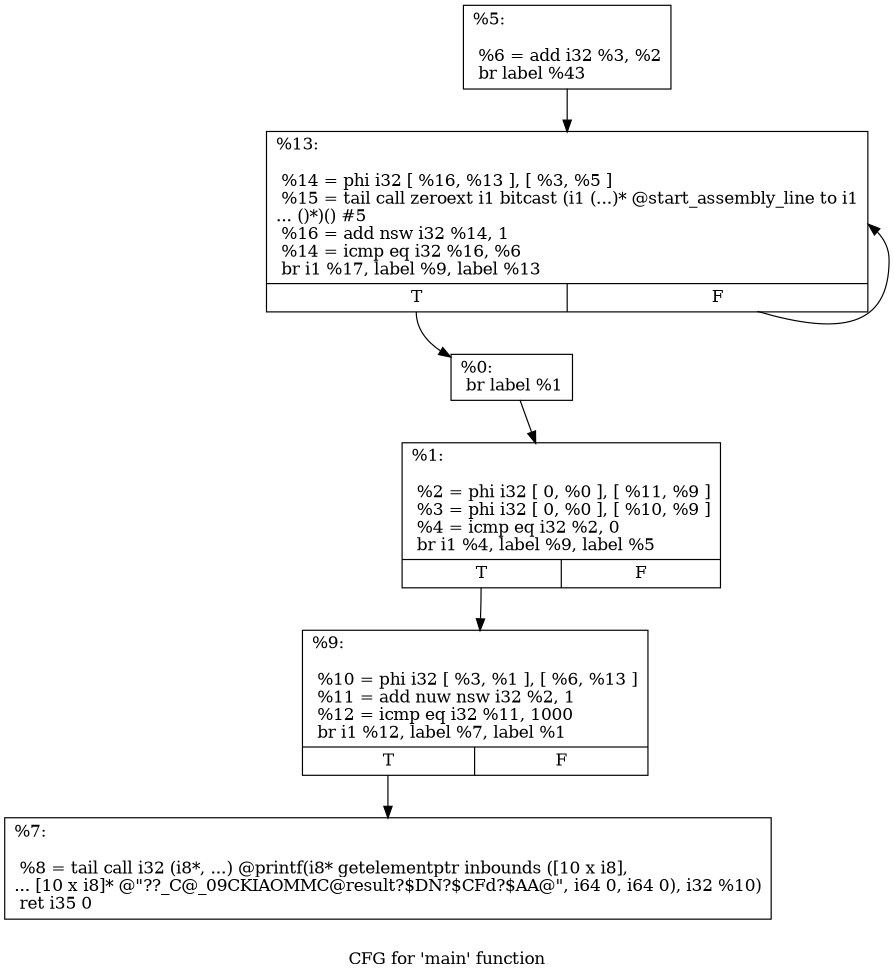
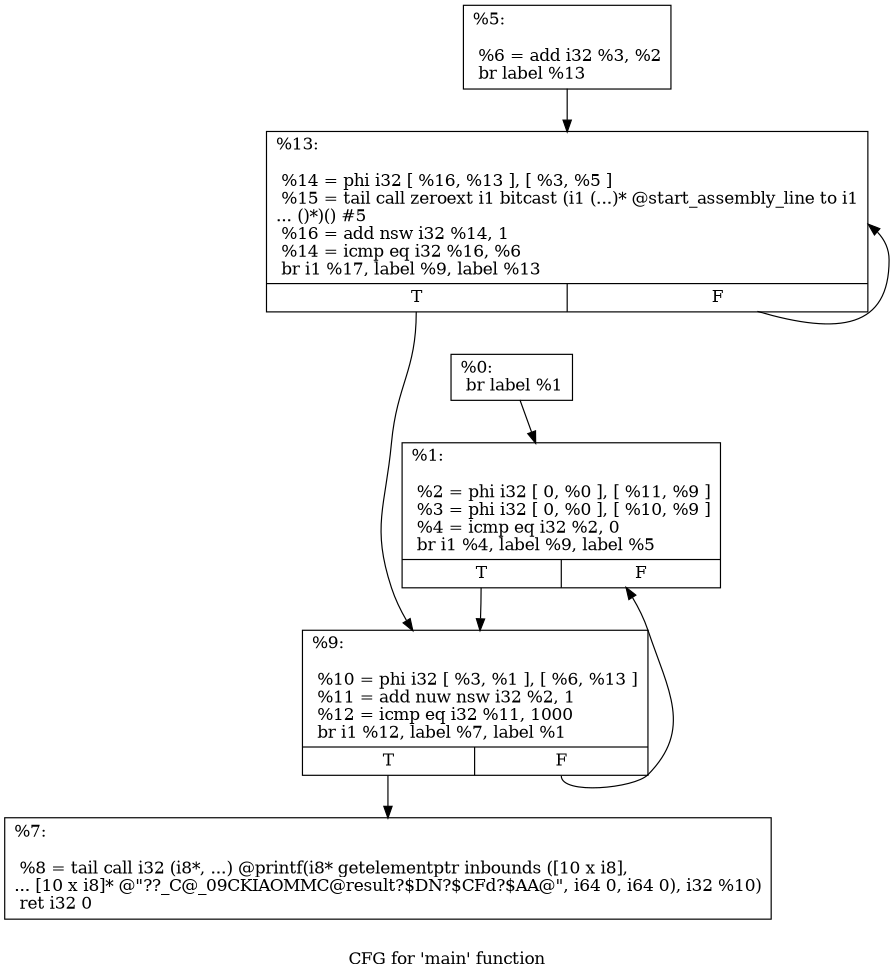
node "%5:": text "br label %43" -> "br label %13"
edge "%13:" -> "%0:": now "%13:" -> "%9:"
edge "%9:" -> "%1:": added
node "%7:": text "ret i35 0" -> "ret i32 0"
